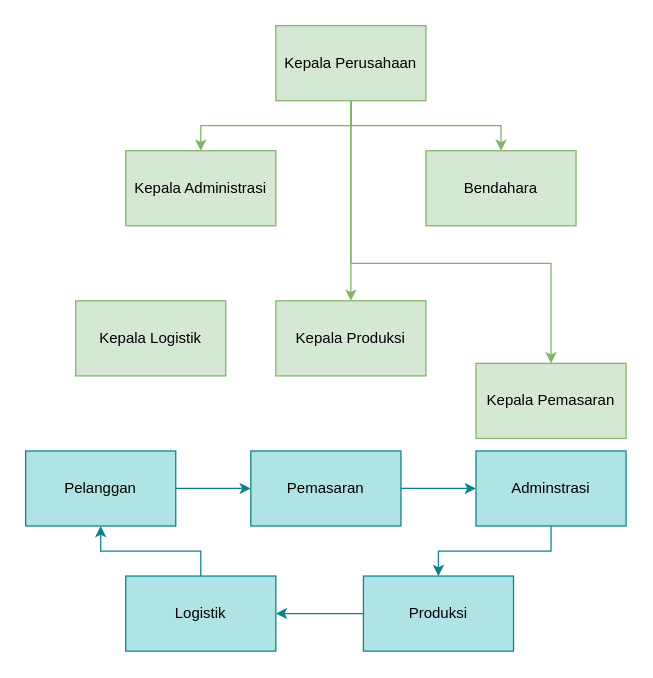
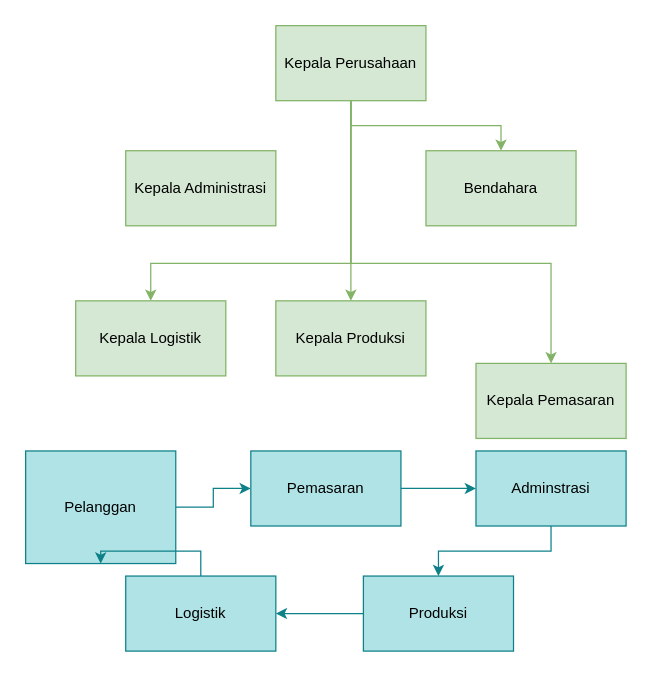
edge "Kepala Perusahaan" -> "Kepala Administrasi": removed
edge "Kepala Perusahaan" -> "Kepala Logistik": added
node "Pelanggan": size 150x75 -> 150x113
